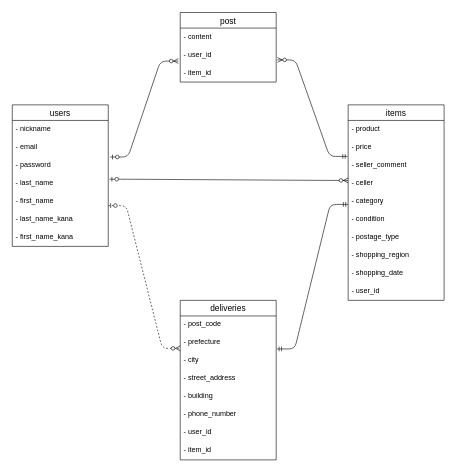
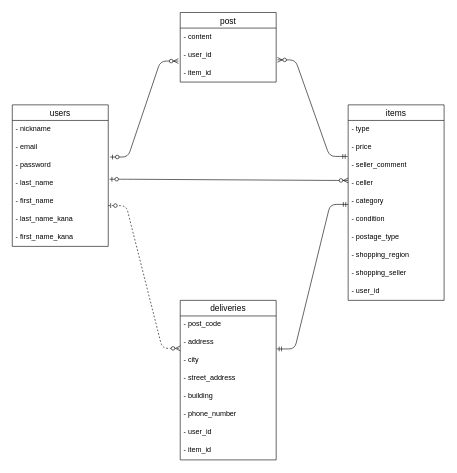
node "- product": label "- product" -> "- type"
node "- shopping_date": label "- shopping_date" -> "- shopping_seller"
node "- prefecture": label "- prefecture" -> "- address"
